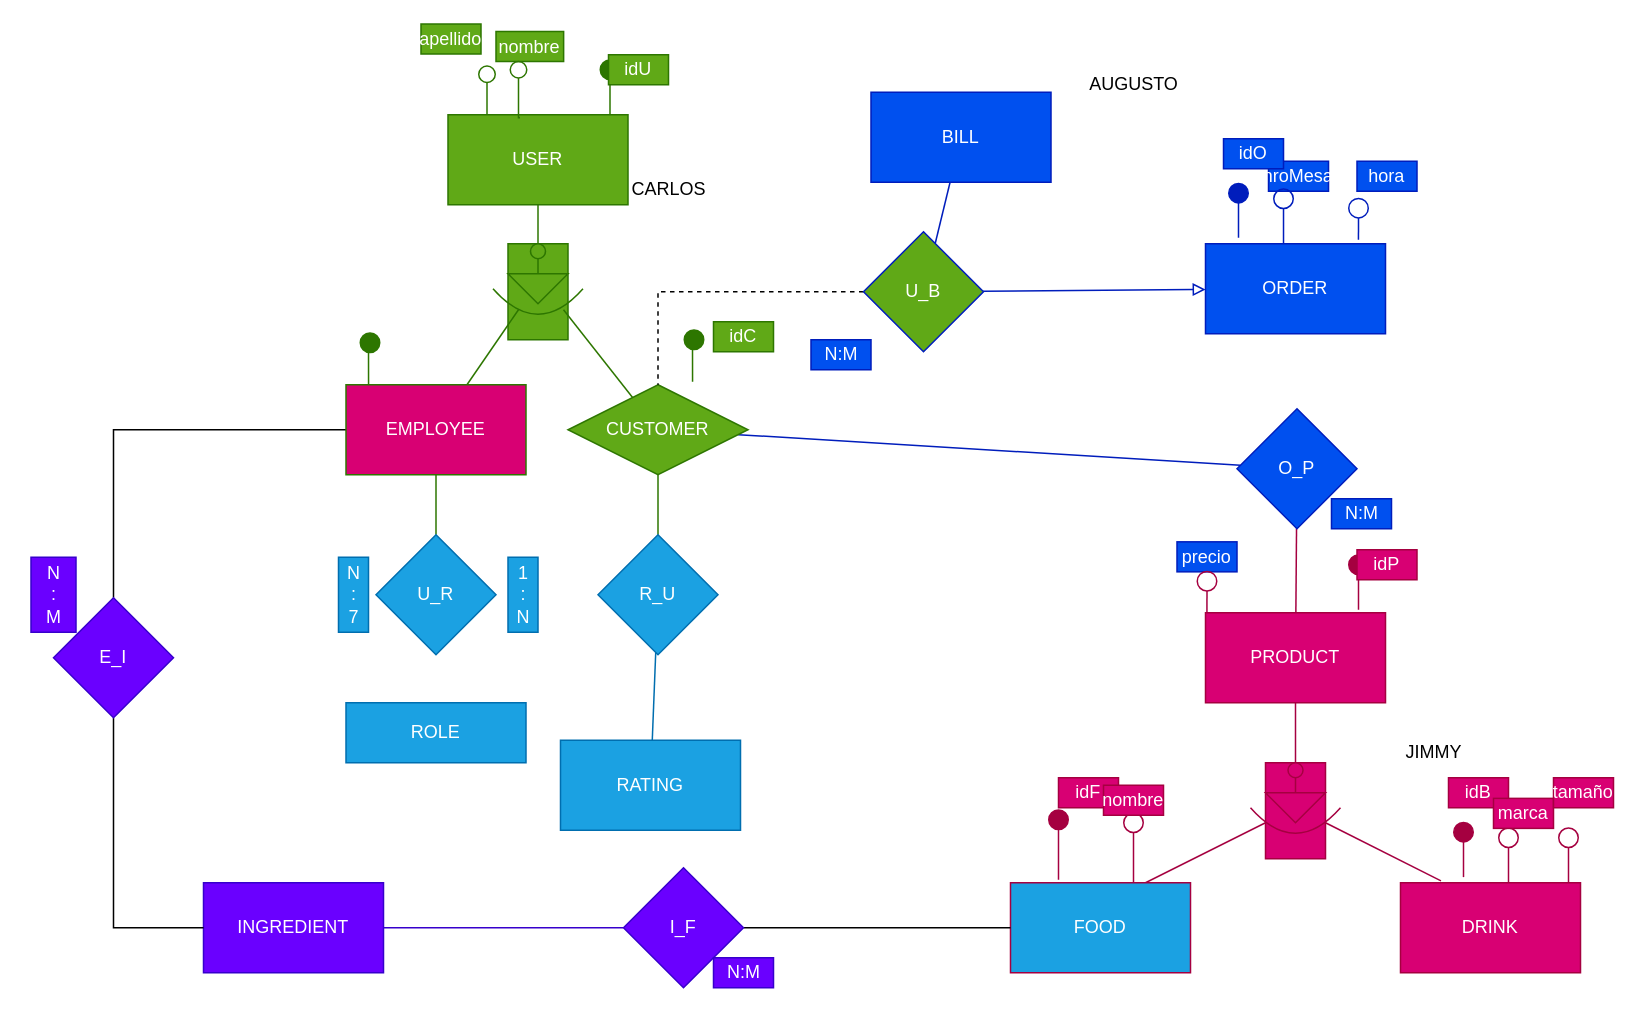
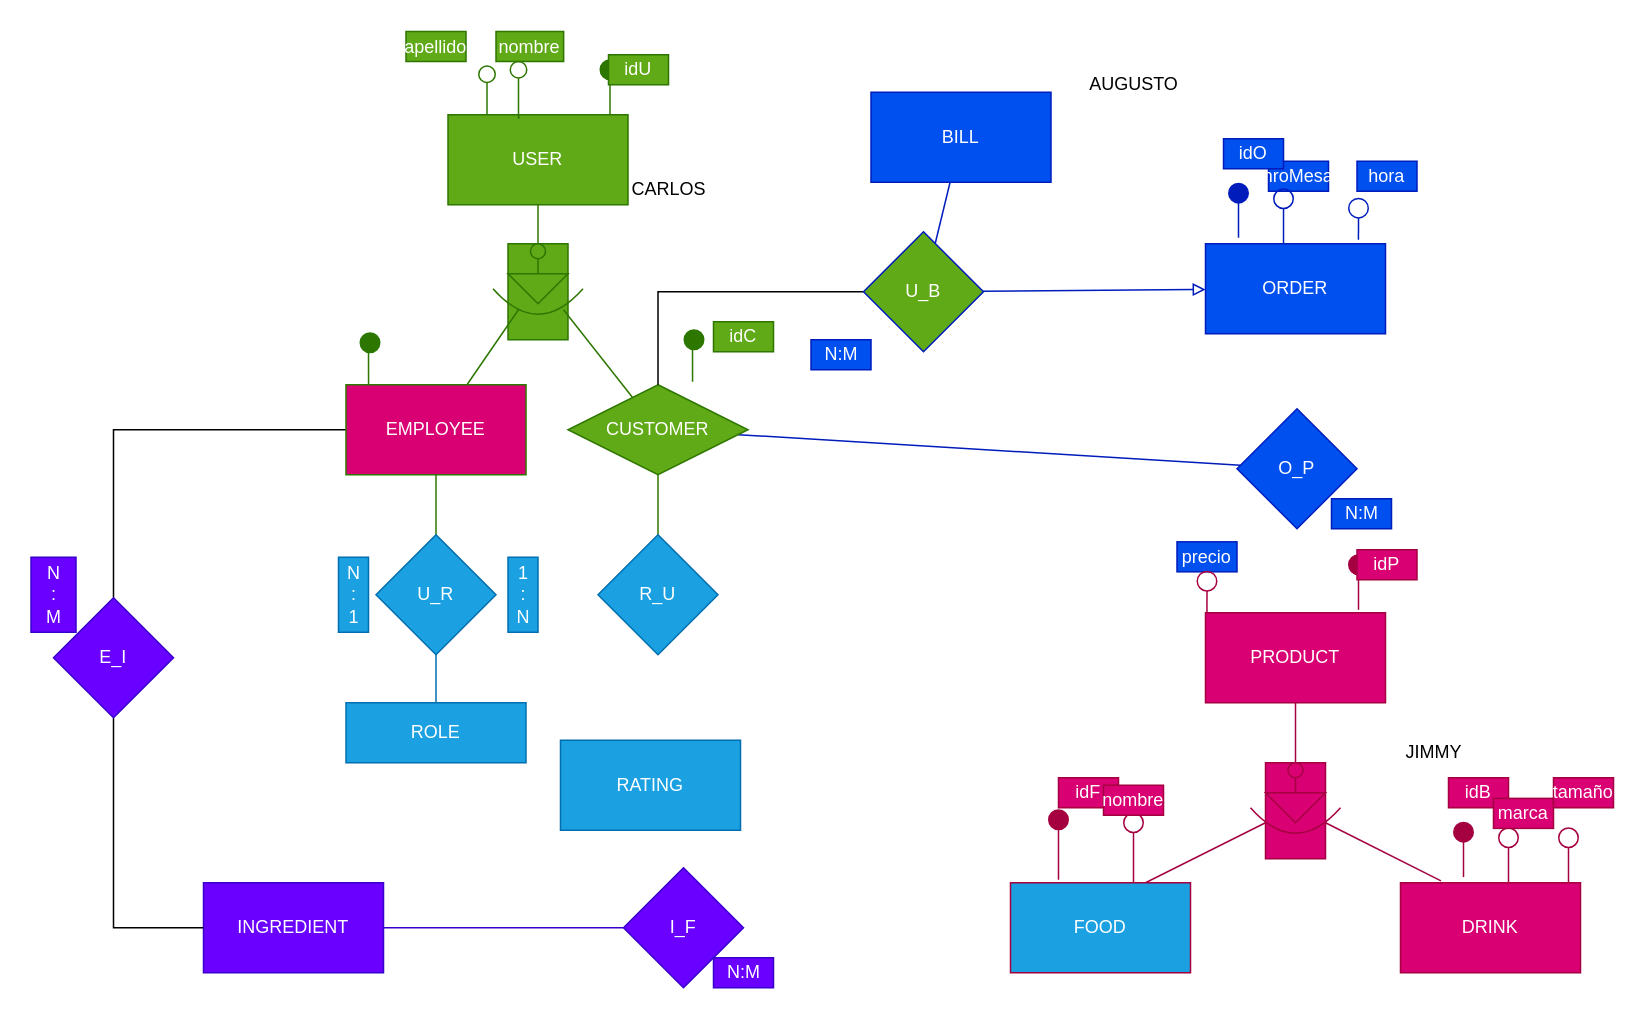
node "apellido": moved (451, 39) -> (436, 47)
edge "U_B" -- "CUSTOMER": style dashed -> solid
edge "O_P" -- "PRODUCT": removed
node "N : 7": label "N : 7" -> "N : 1"
edge "U_R" -- "ROLE": added
edge "R_U" -- "RATING": removed
edge "I_F" -- "FOOD": removed
